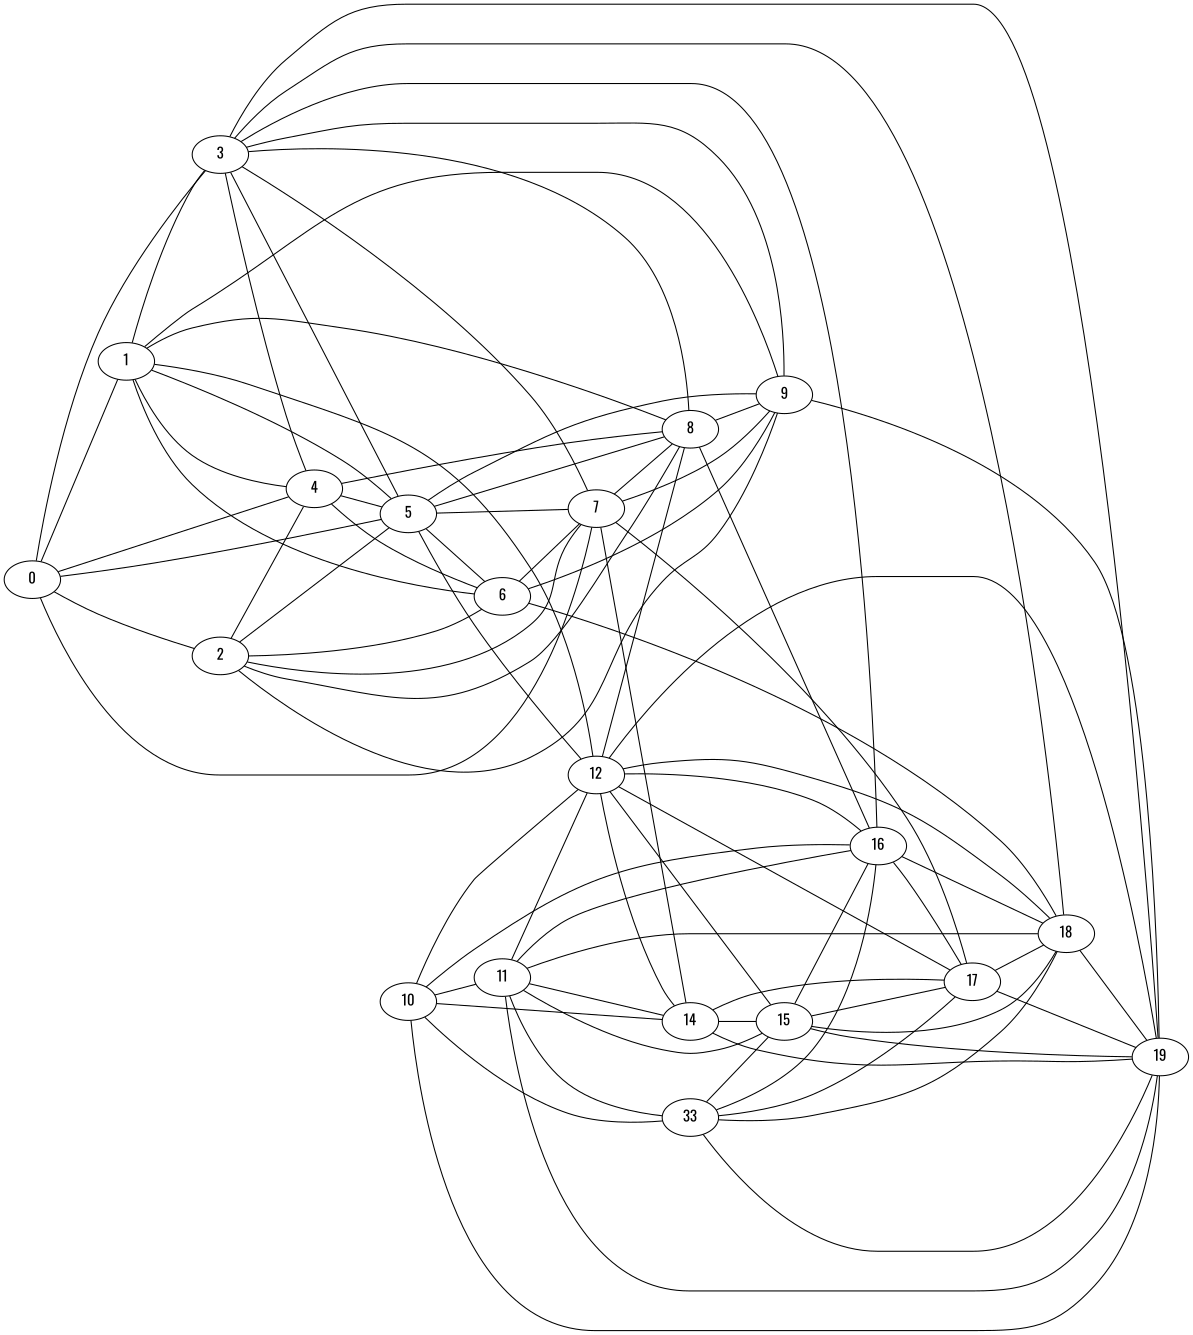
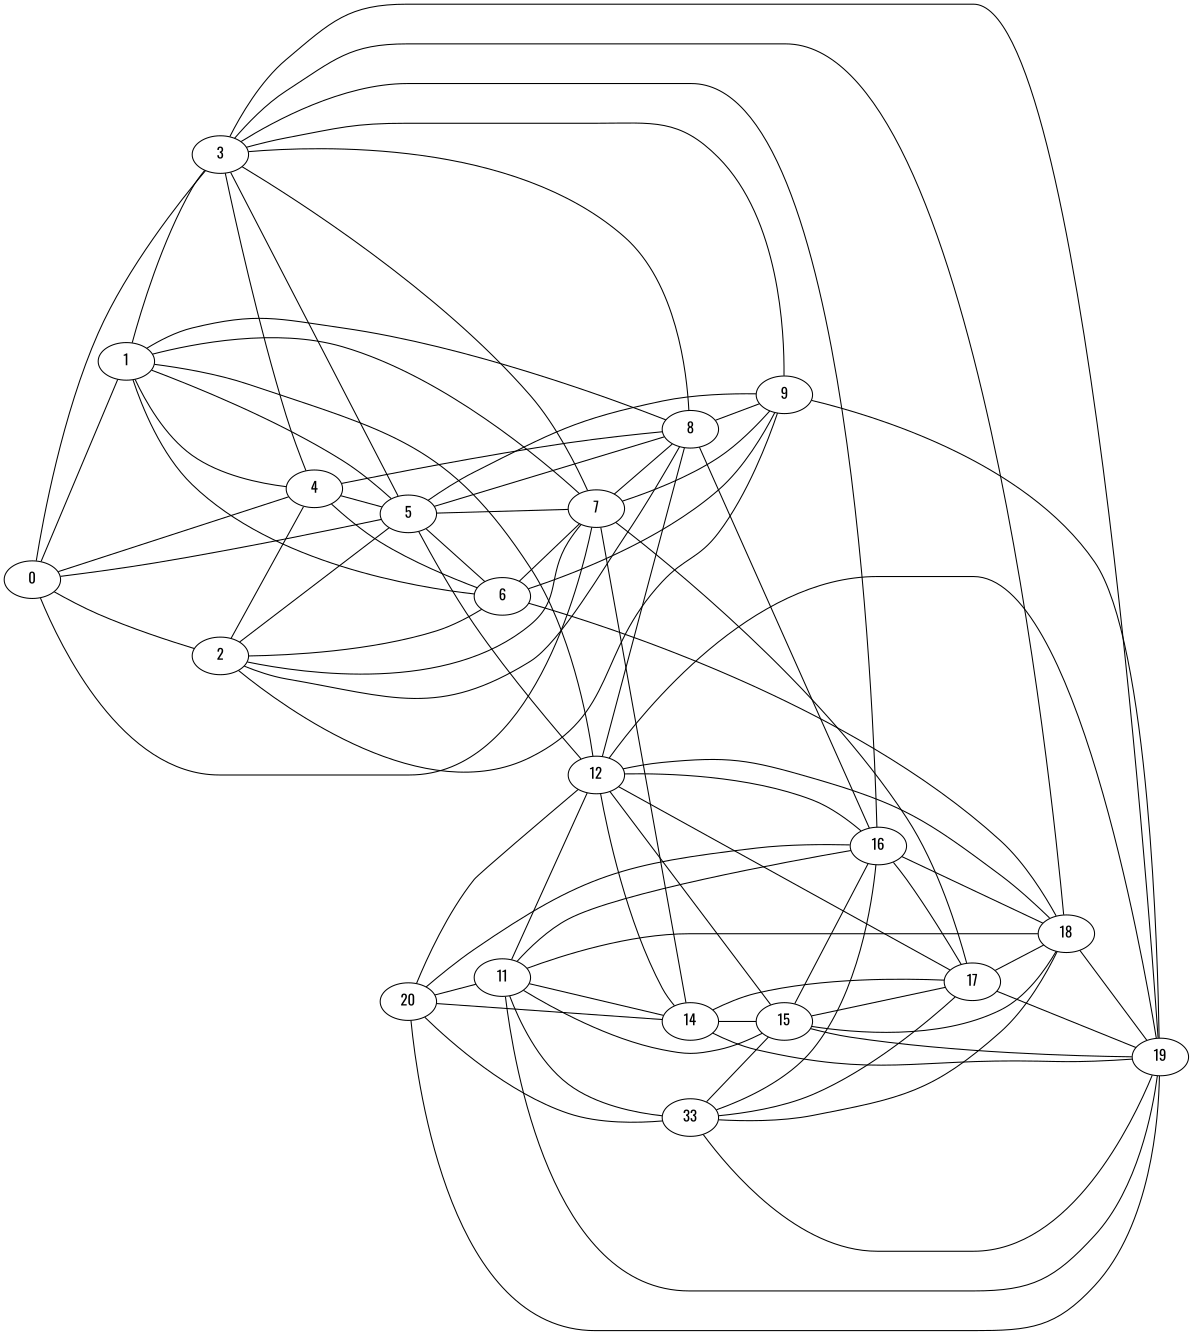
edge "1" -- "9": now "1" -- "7"
node "10": label "10" -> "20"
